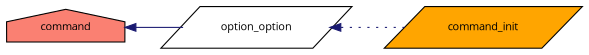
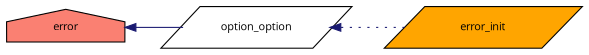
node "command": label "command" -> "error"
node "command_init": label "command_init" -> "error_init"
